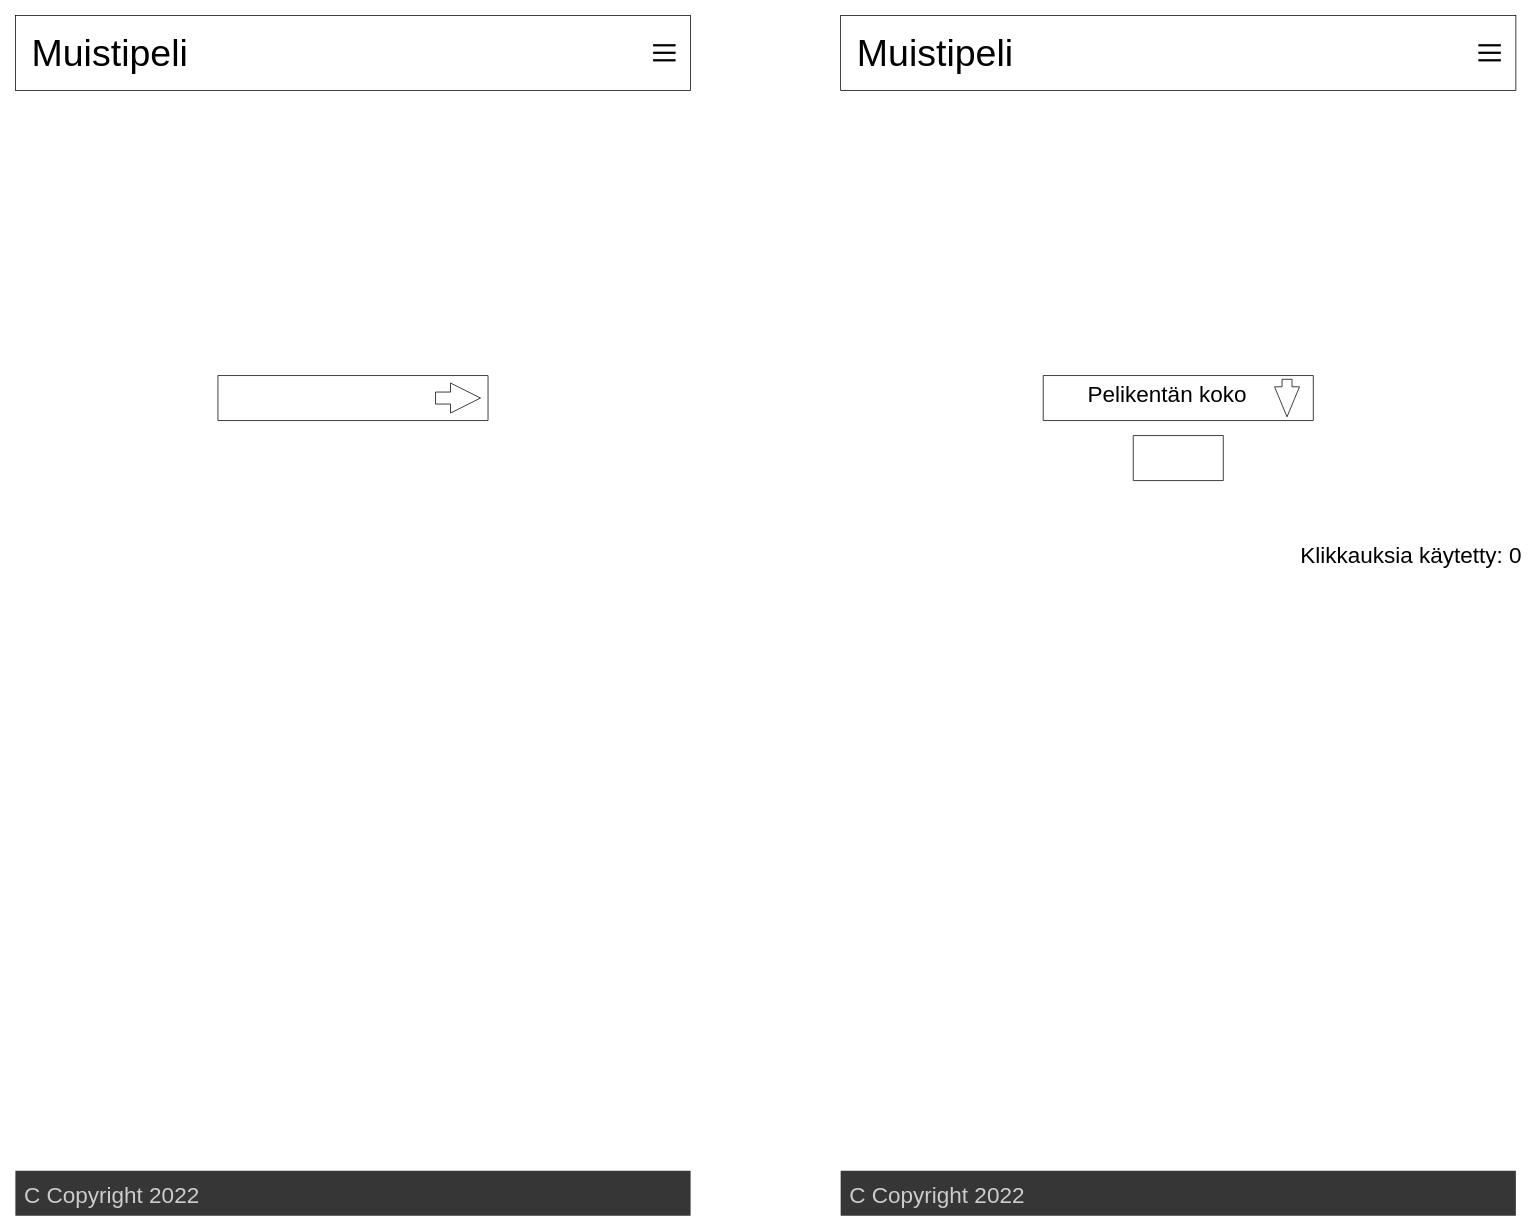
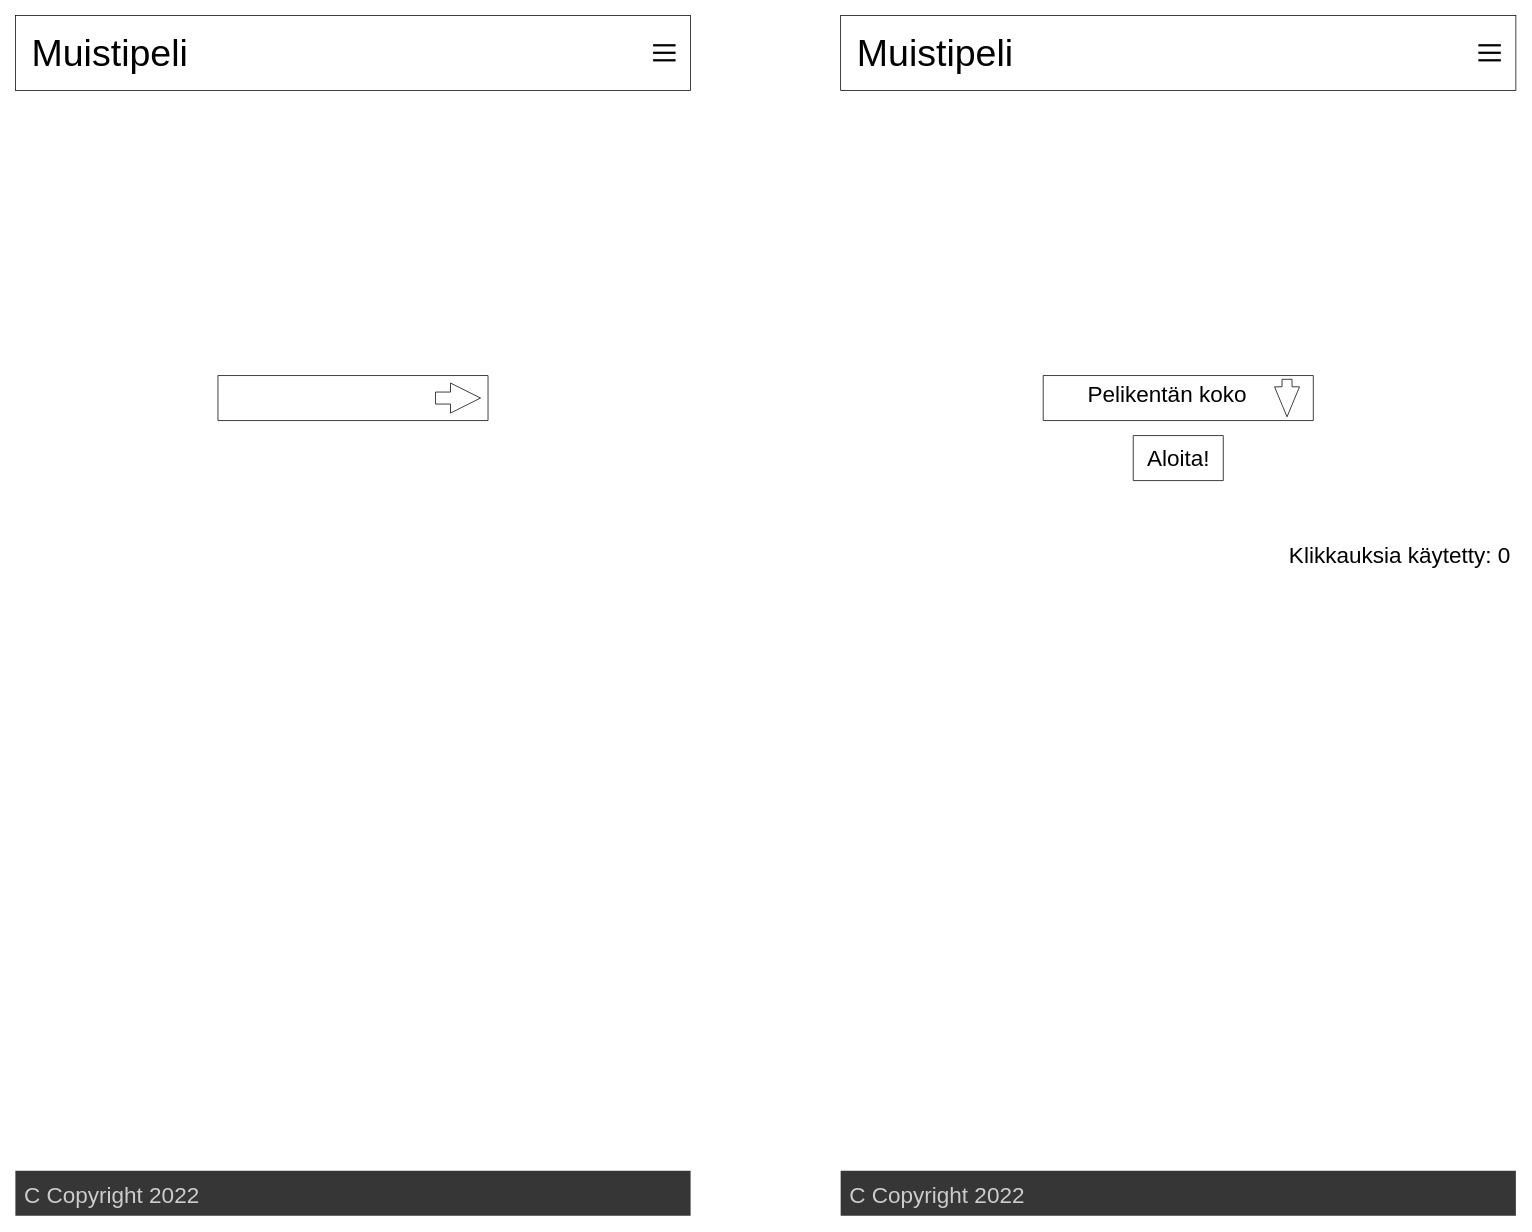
node "Aloita!": added
node "Klikkauksia käytetty: 0": moved (1410, 555) -> (1399, 555)
